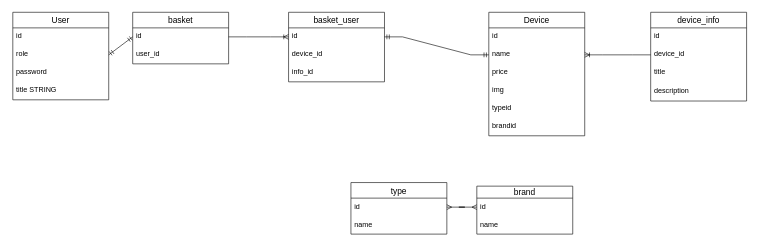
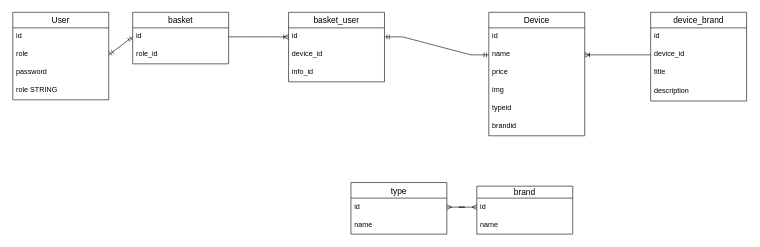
node "device_info": label "device_info" -> "device_brand"
node "user_id": label "user_id" -> "role_id"
node "title STRING": label "title STRING" -> "role STRING"
